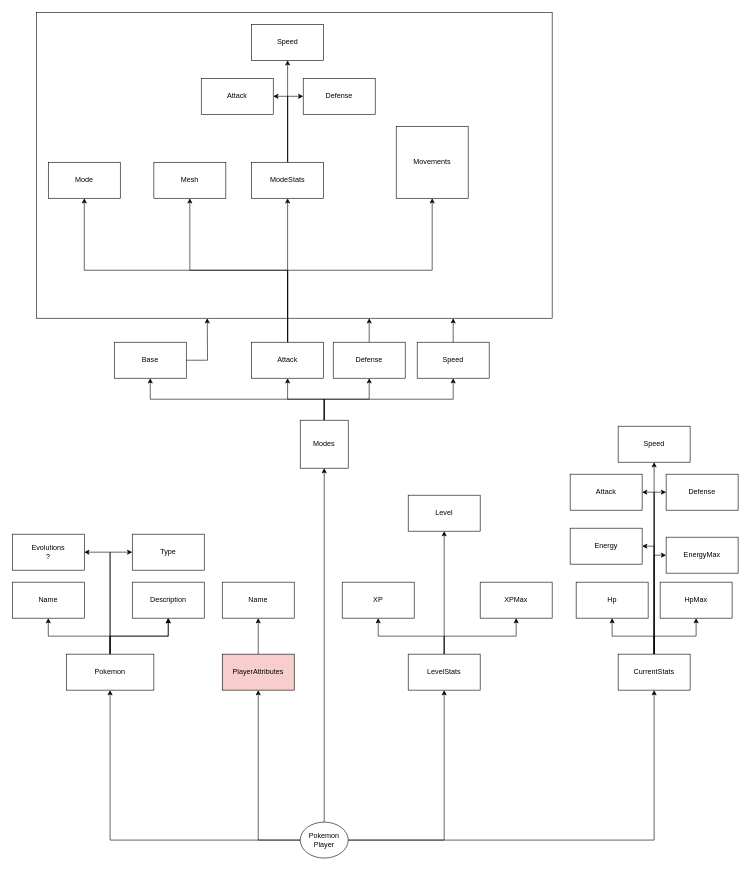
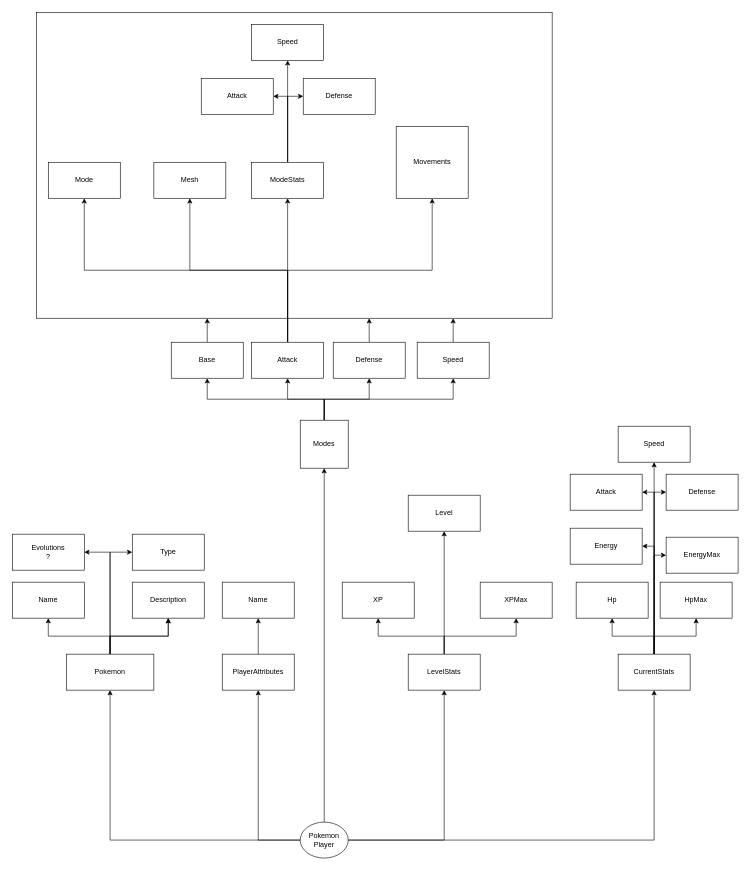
node "Base": moved (150, 360) -> (207, 360)
node "PlayerAttributes": fillcolor #f8cecc -> #ffffff
